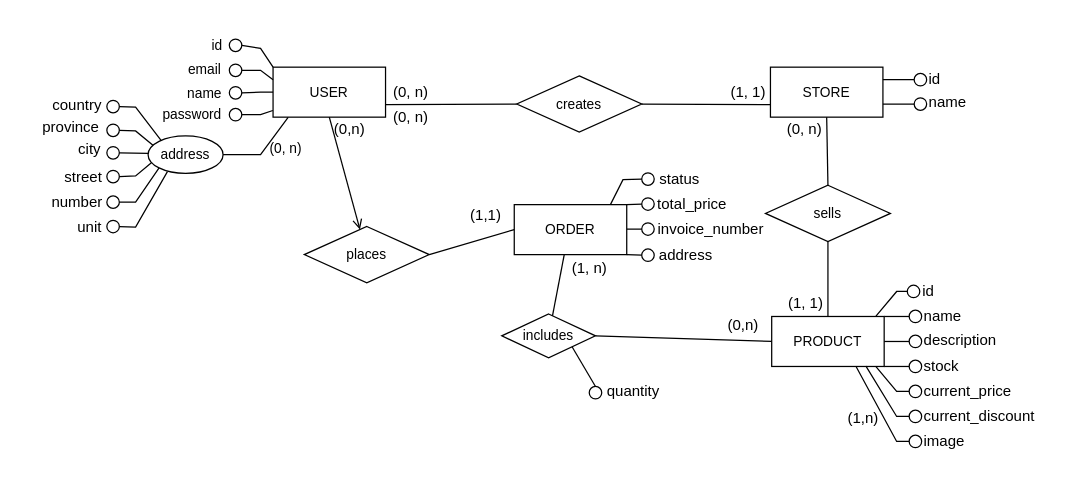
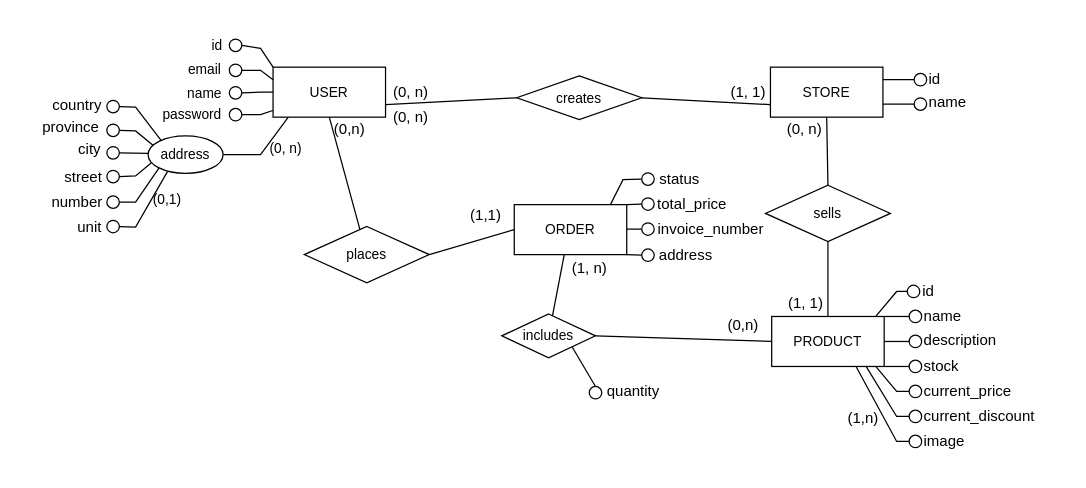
node "creates": size 125x56 -> 125x44
node "(0,1)": added
edge "USER" -> "places": arrowhead open -> none
